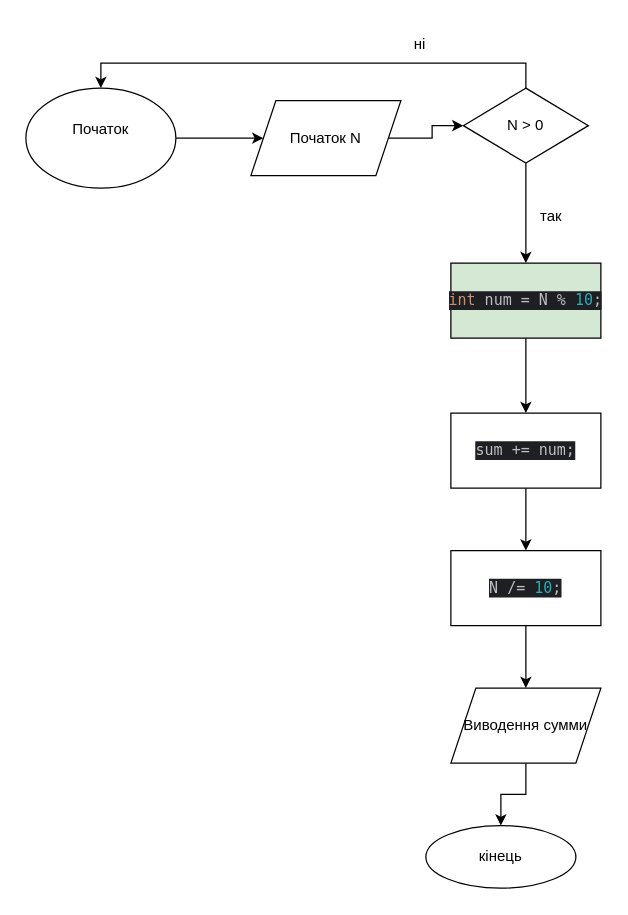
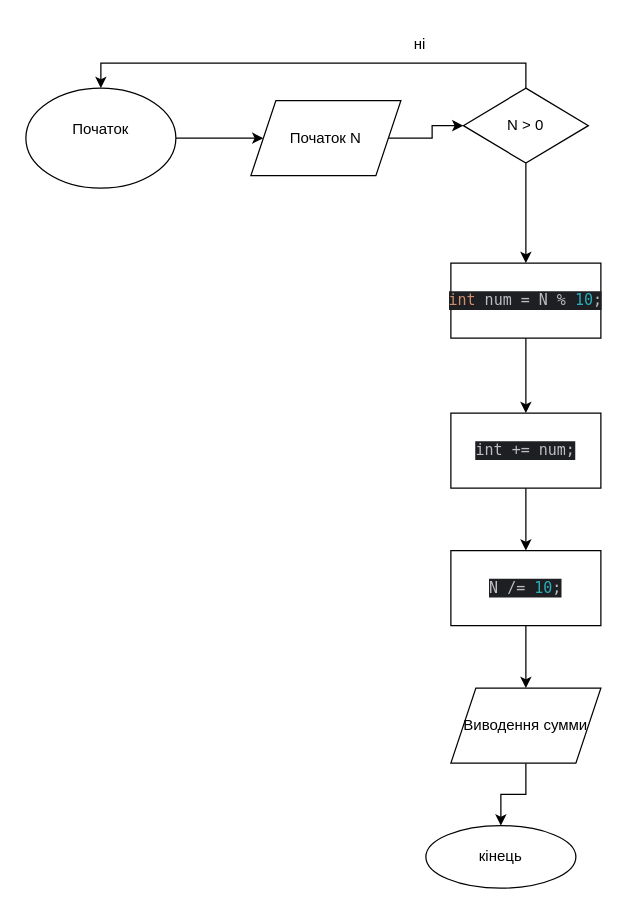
node "так": removed
node "int num = N % 10;": fillcolor #d5e8d4 -> #ffffff
node "sum += num;": label "sum += num;" -> "int += num;"
